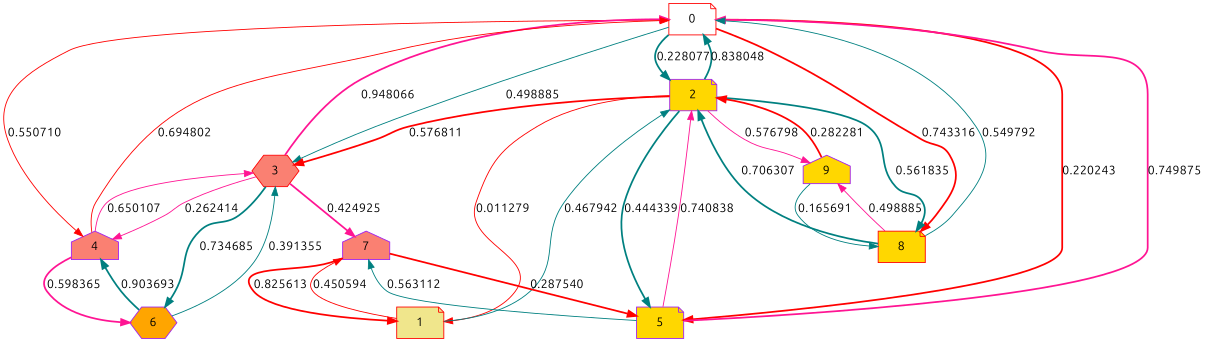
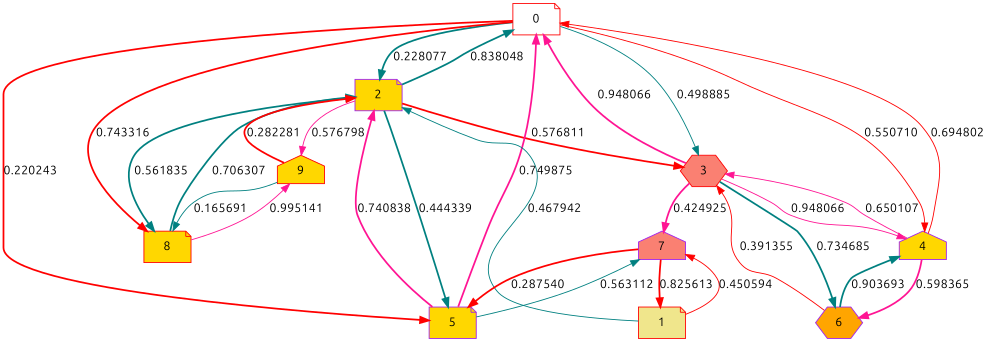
edge "8" -> "0": removed, label "0.549792"
node "9": color purple -> red
edge "2" -> "1": removed, label "0.011279"
edge "3" -> "4": label "0.262414" -> "0.948066"
edge "8" -> "9": label "0.498885" -> "0.995141"
edge "5" -> "2": style solid -> bold
node "4": fillcolor salmon -> gold
edge "6" -> "3": color teal -> red
